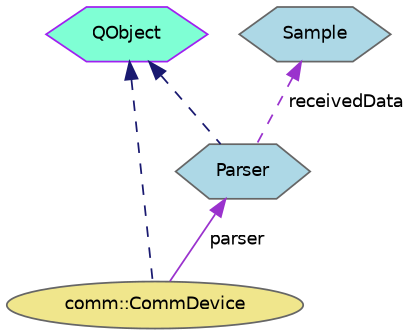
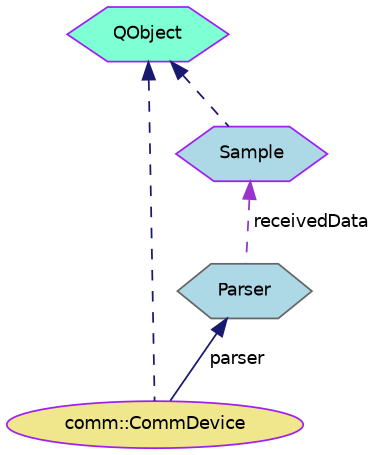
node "Sample": color gray40 -> purple
edge "Parser" -> "QObject": now "Sample" -> "QObject"
edge "comm::CommDevice" -> "Parser": color darkorchid3 -> midnightblue
node "comm::CommDevice": color gray40 -> purple
